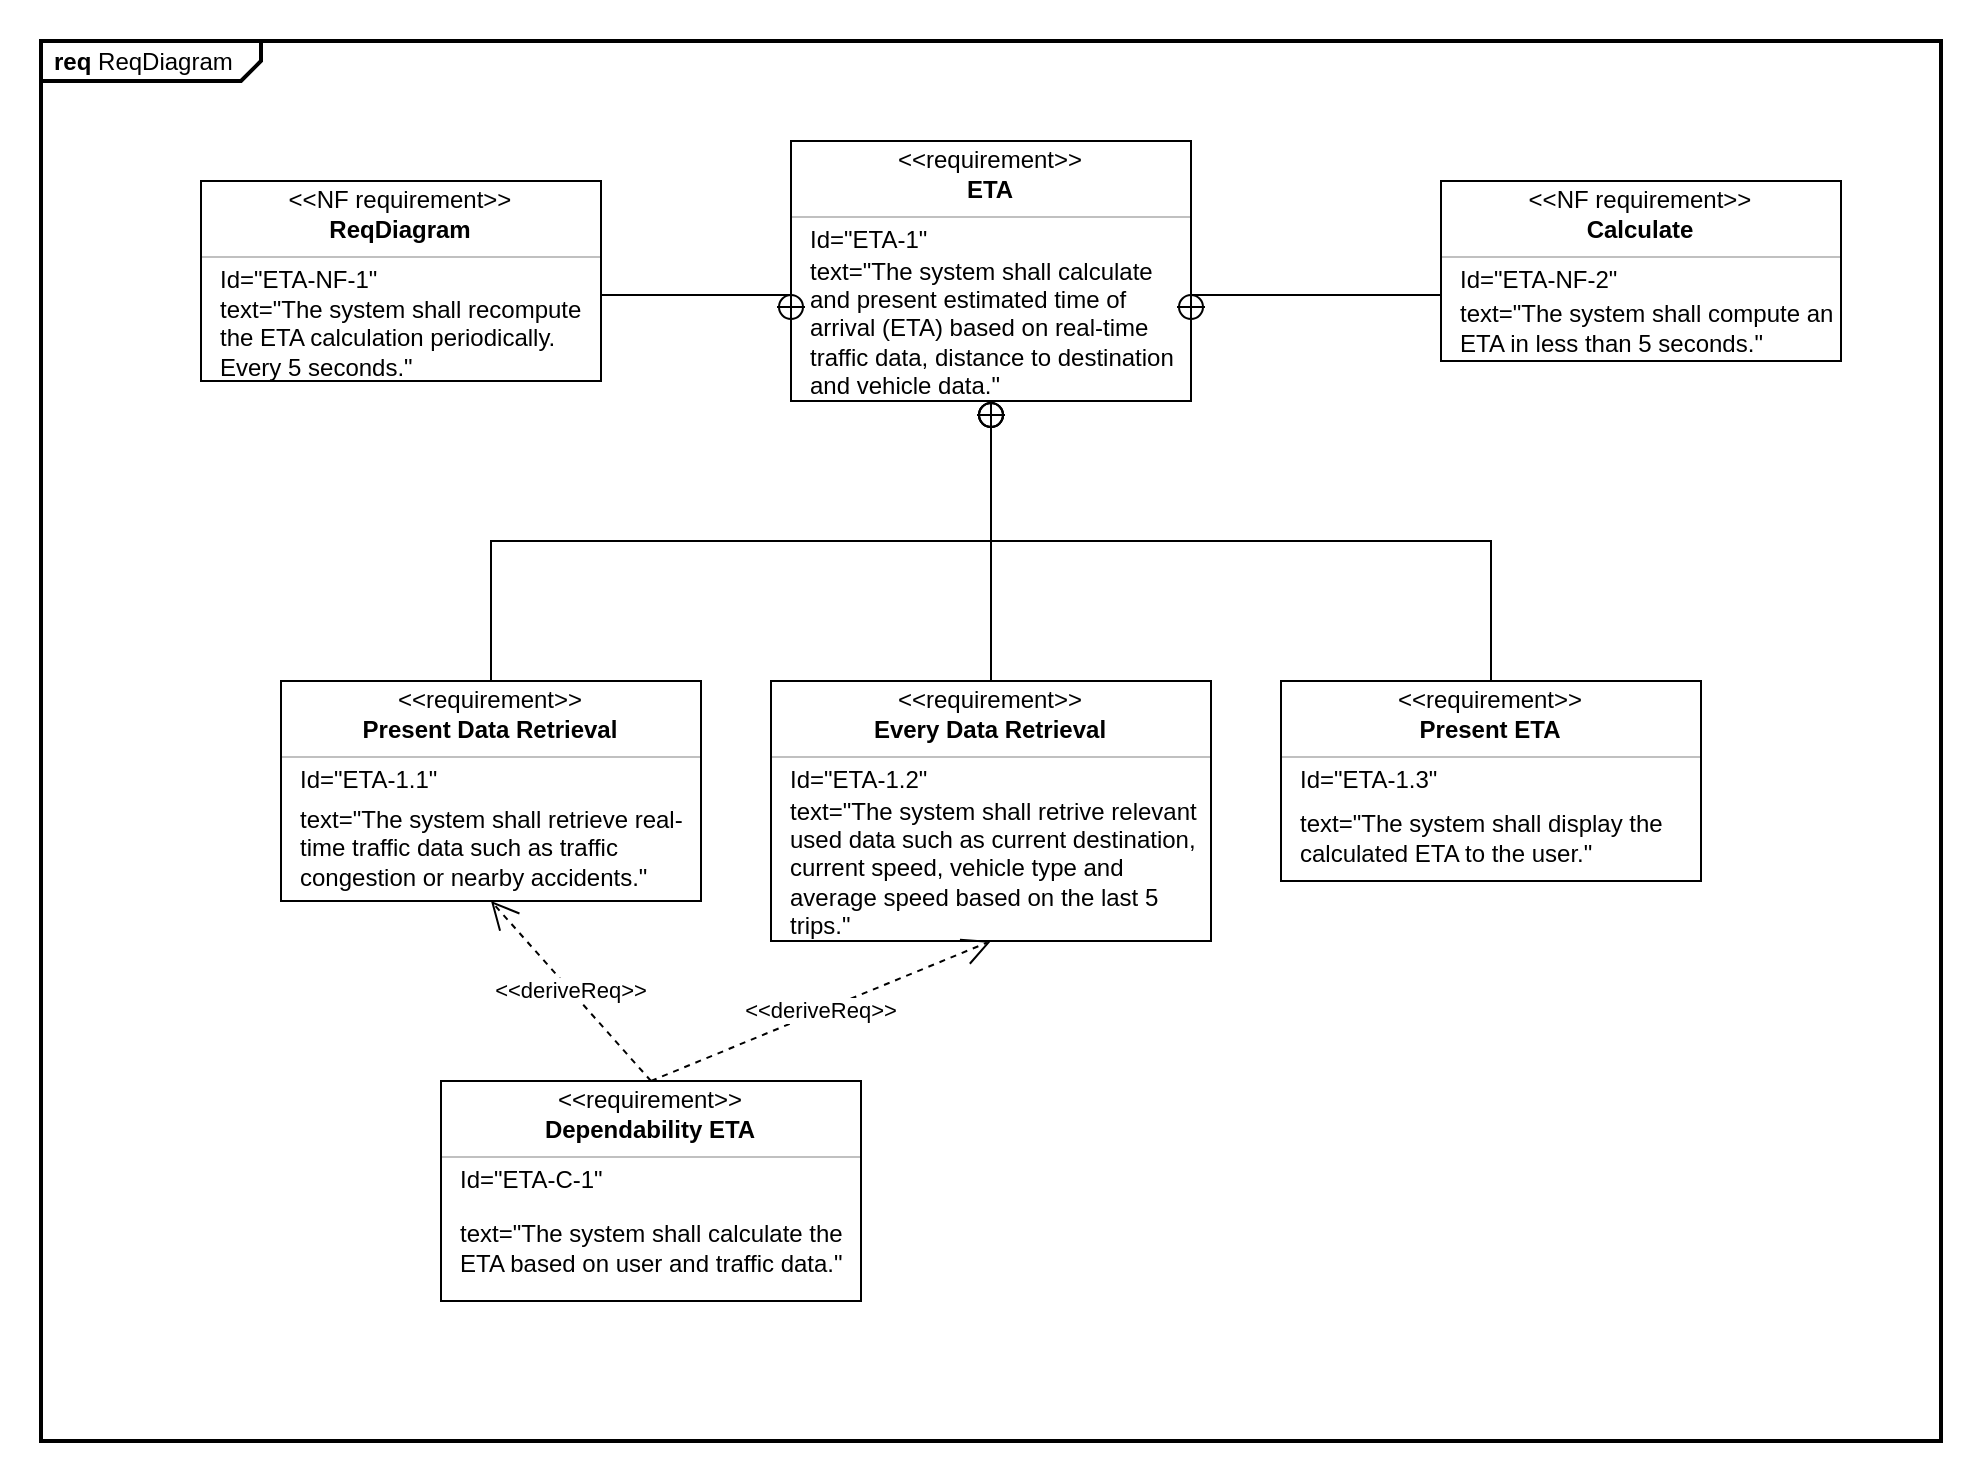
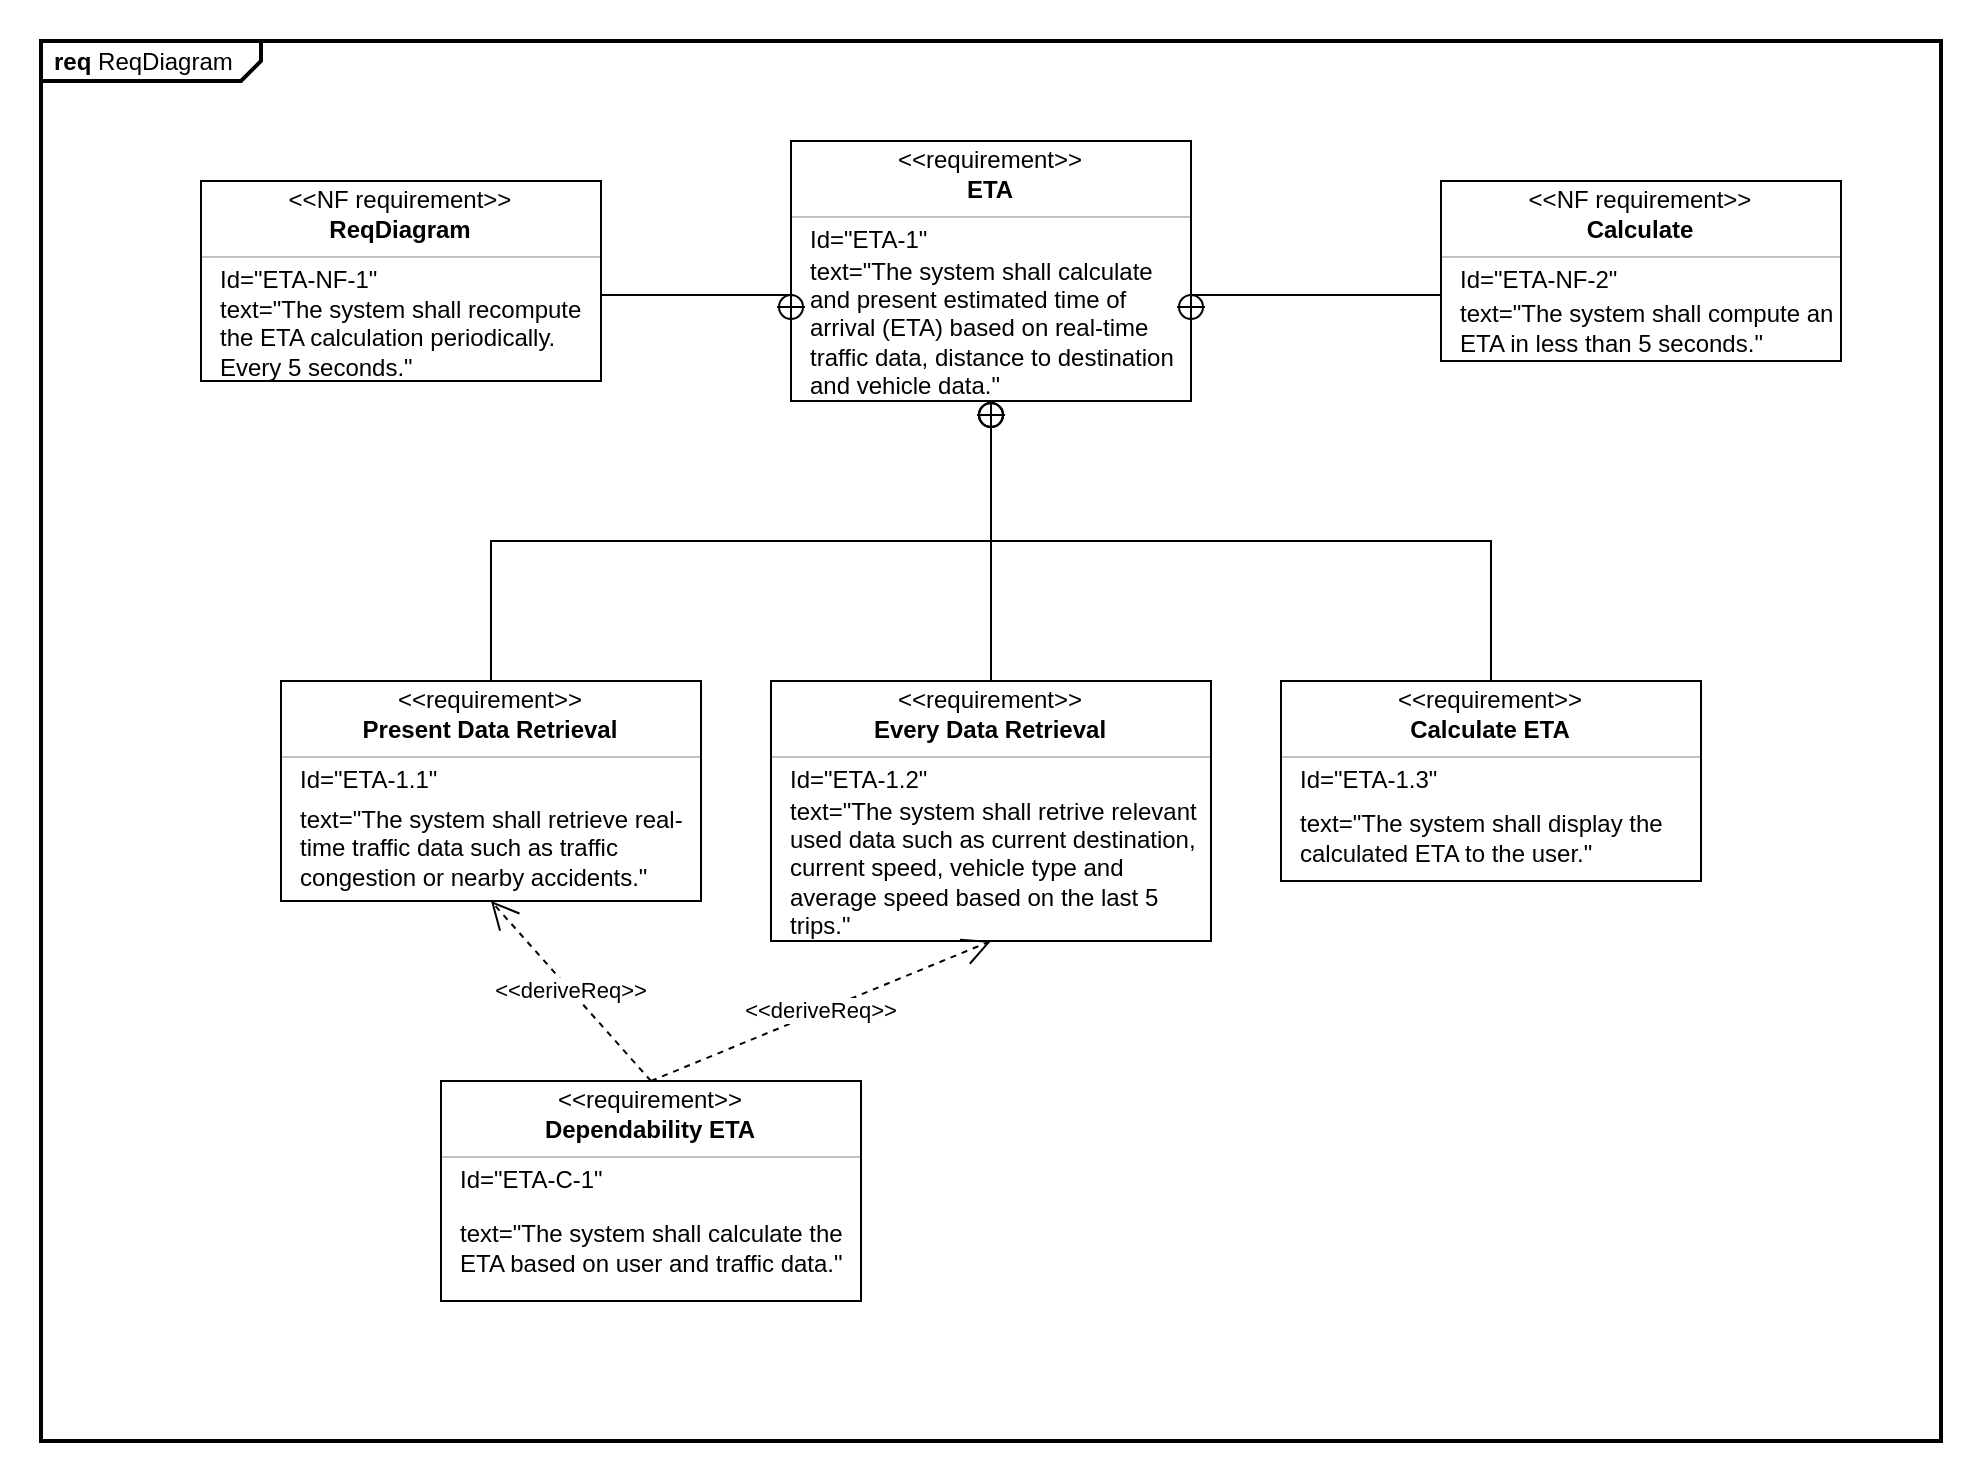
node "Present ETA": label "Present ETA" -> "Calculate ETA"
